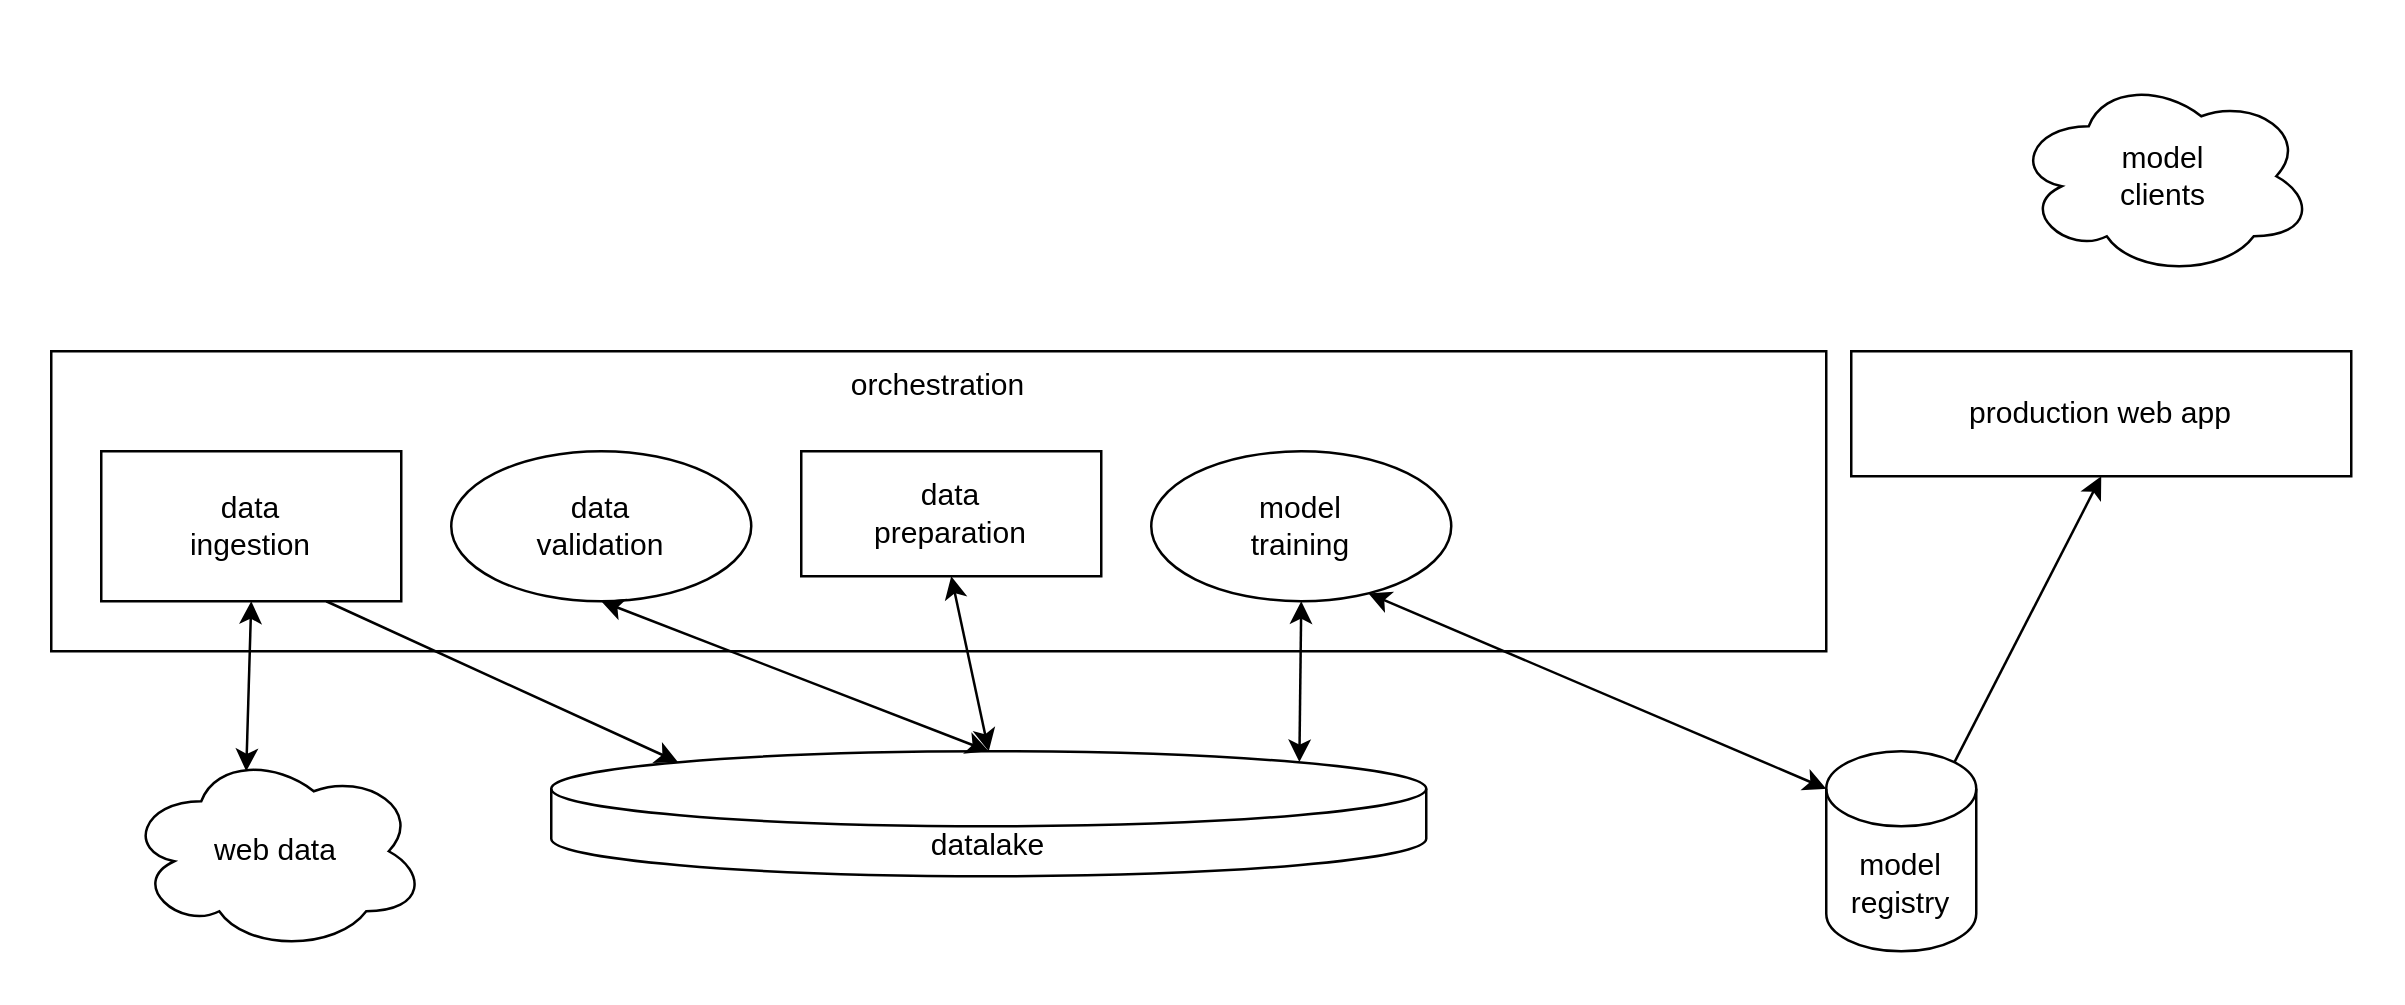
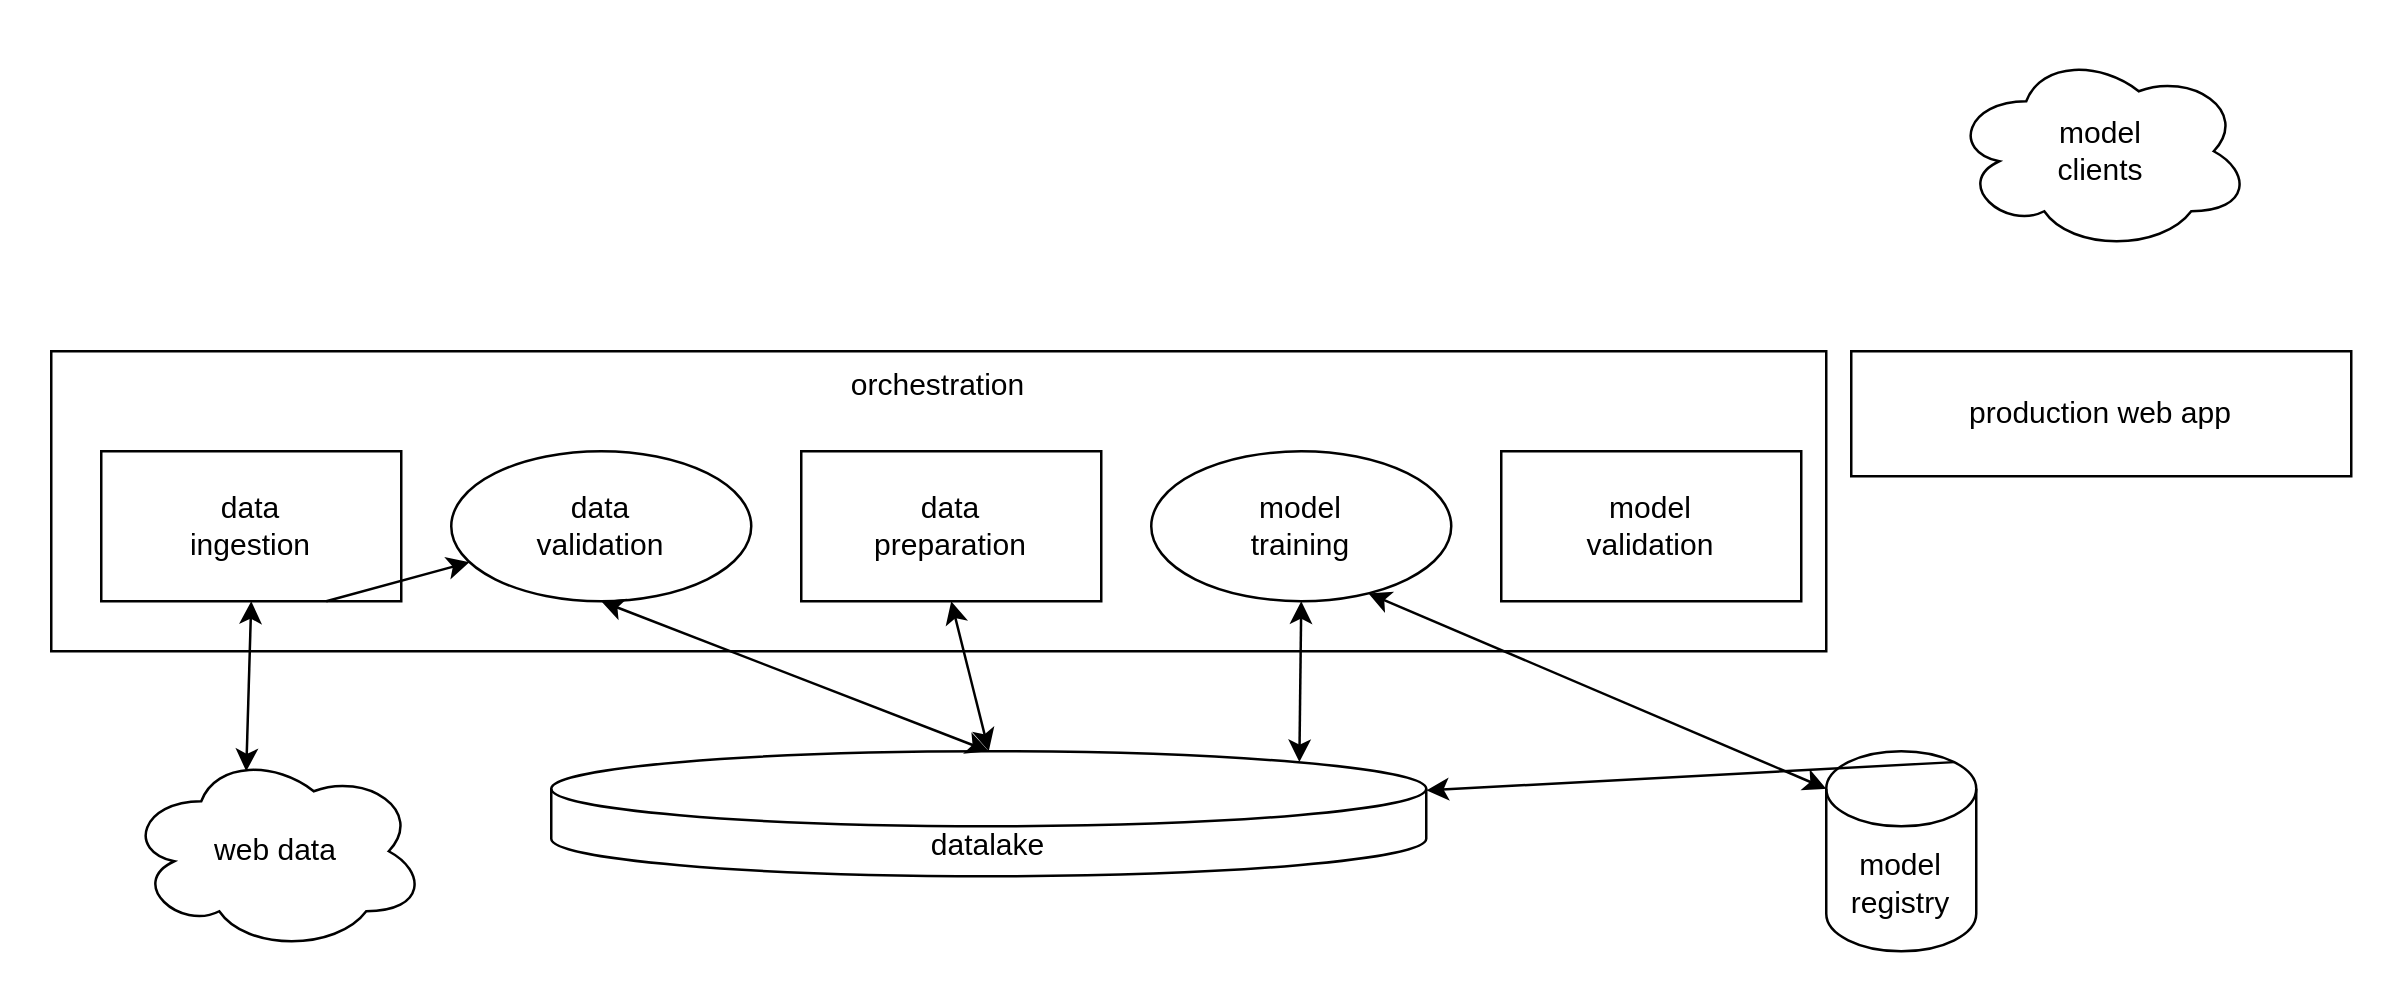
node "model clients": moved (2164, 176) -> (2101, 151)
node "data preparation": size 300x125 -> 300x150
node "model validation": added
edge "model registry" -> "production web app": now "model registry" -> "datalake"
edge "data ingestion" -> "datalake": now "data ingestion" -> "data validation"
